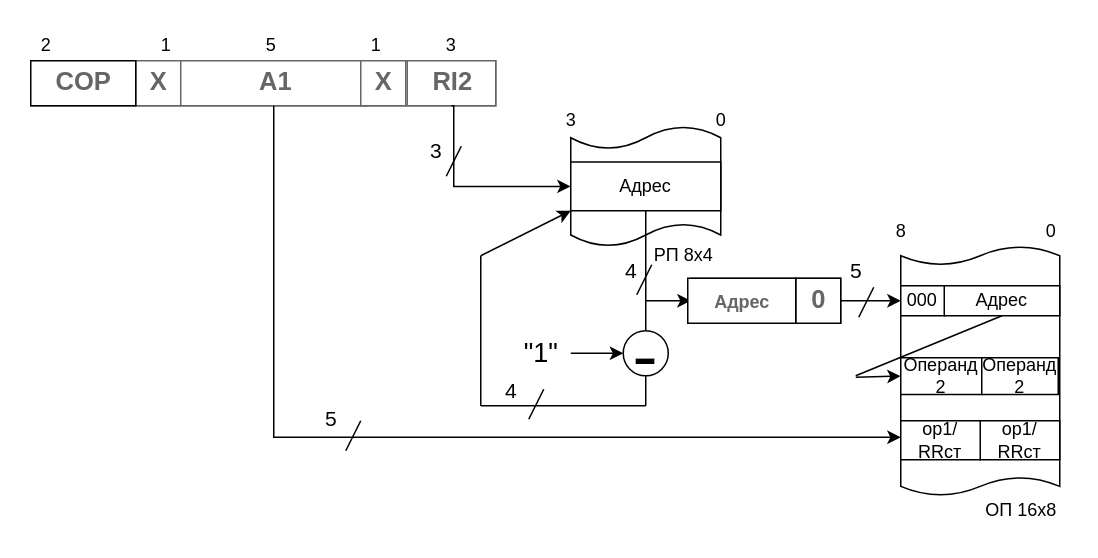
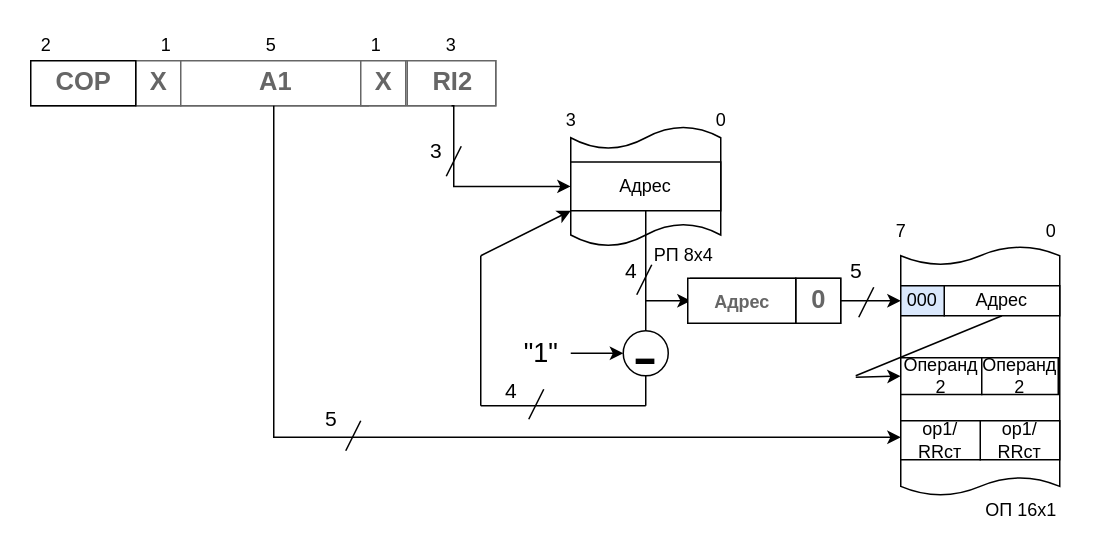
node "8": label "8" -> "7"
node "000": fillcolor #ffffff -> #dae8fc
node "ОП 16x8": label "ОП 16x8" -> "ОП 16x1"
